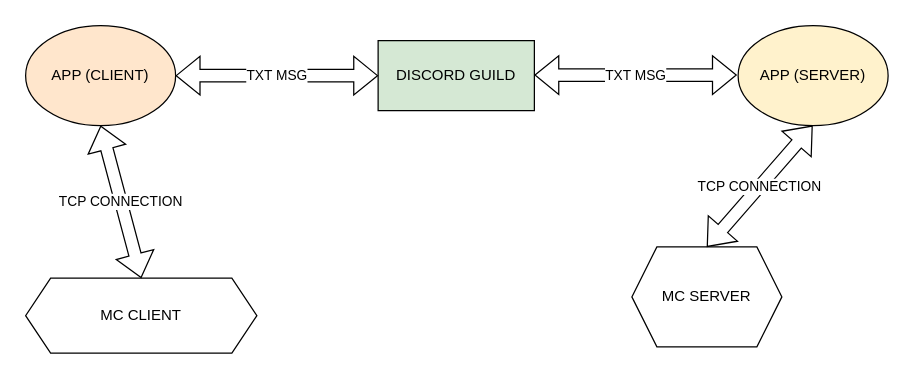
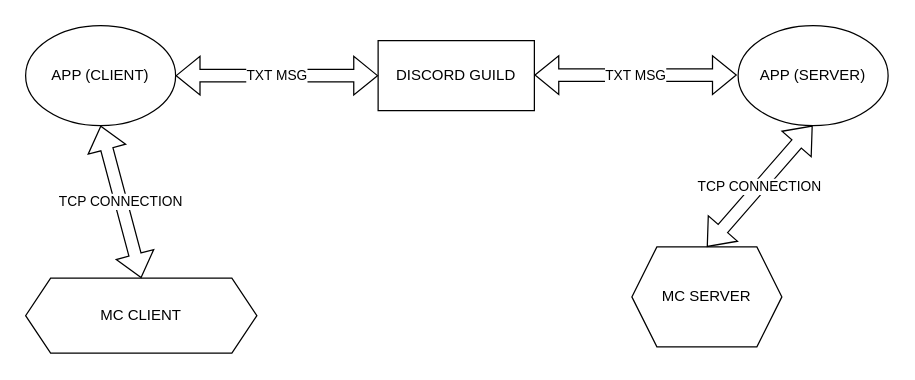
node "APP (CLIENT)": fillcolor #ffe6cc -> #ffffff
node "DISCORD GUILD": fillcolor #d5e8d4 -> #ffffff
node "APP (SERVER)": fillcolor #fff2cc -> #ffffff
